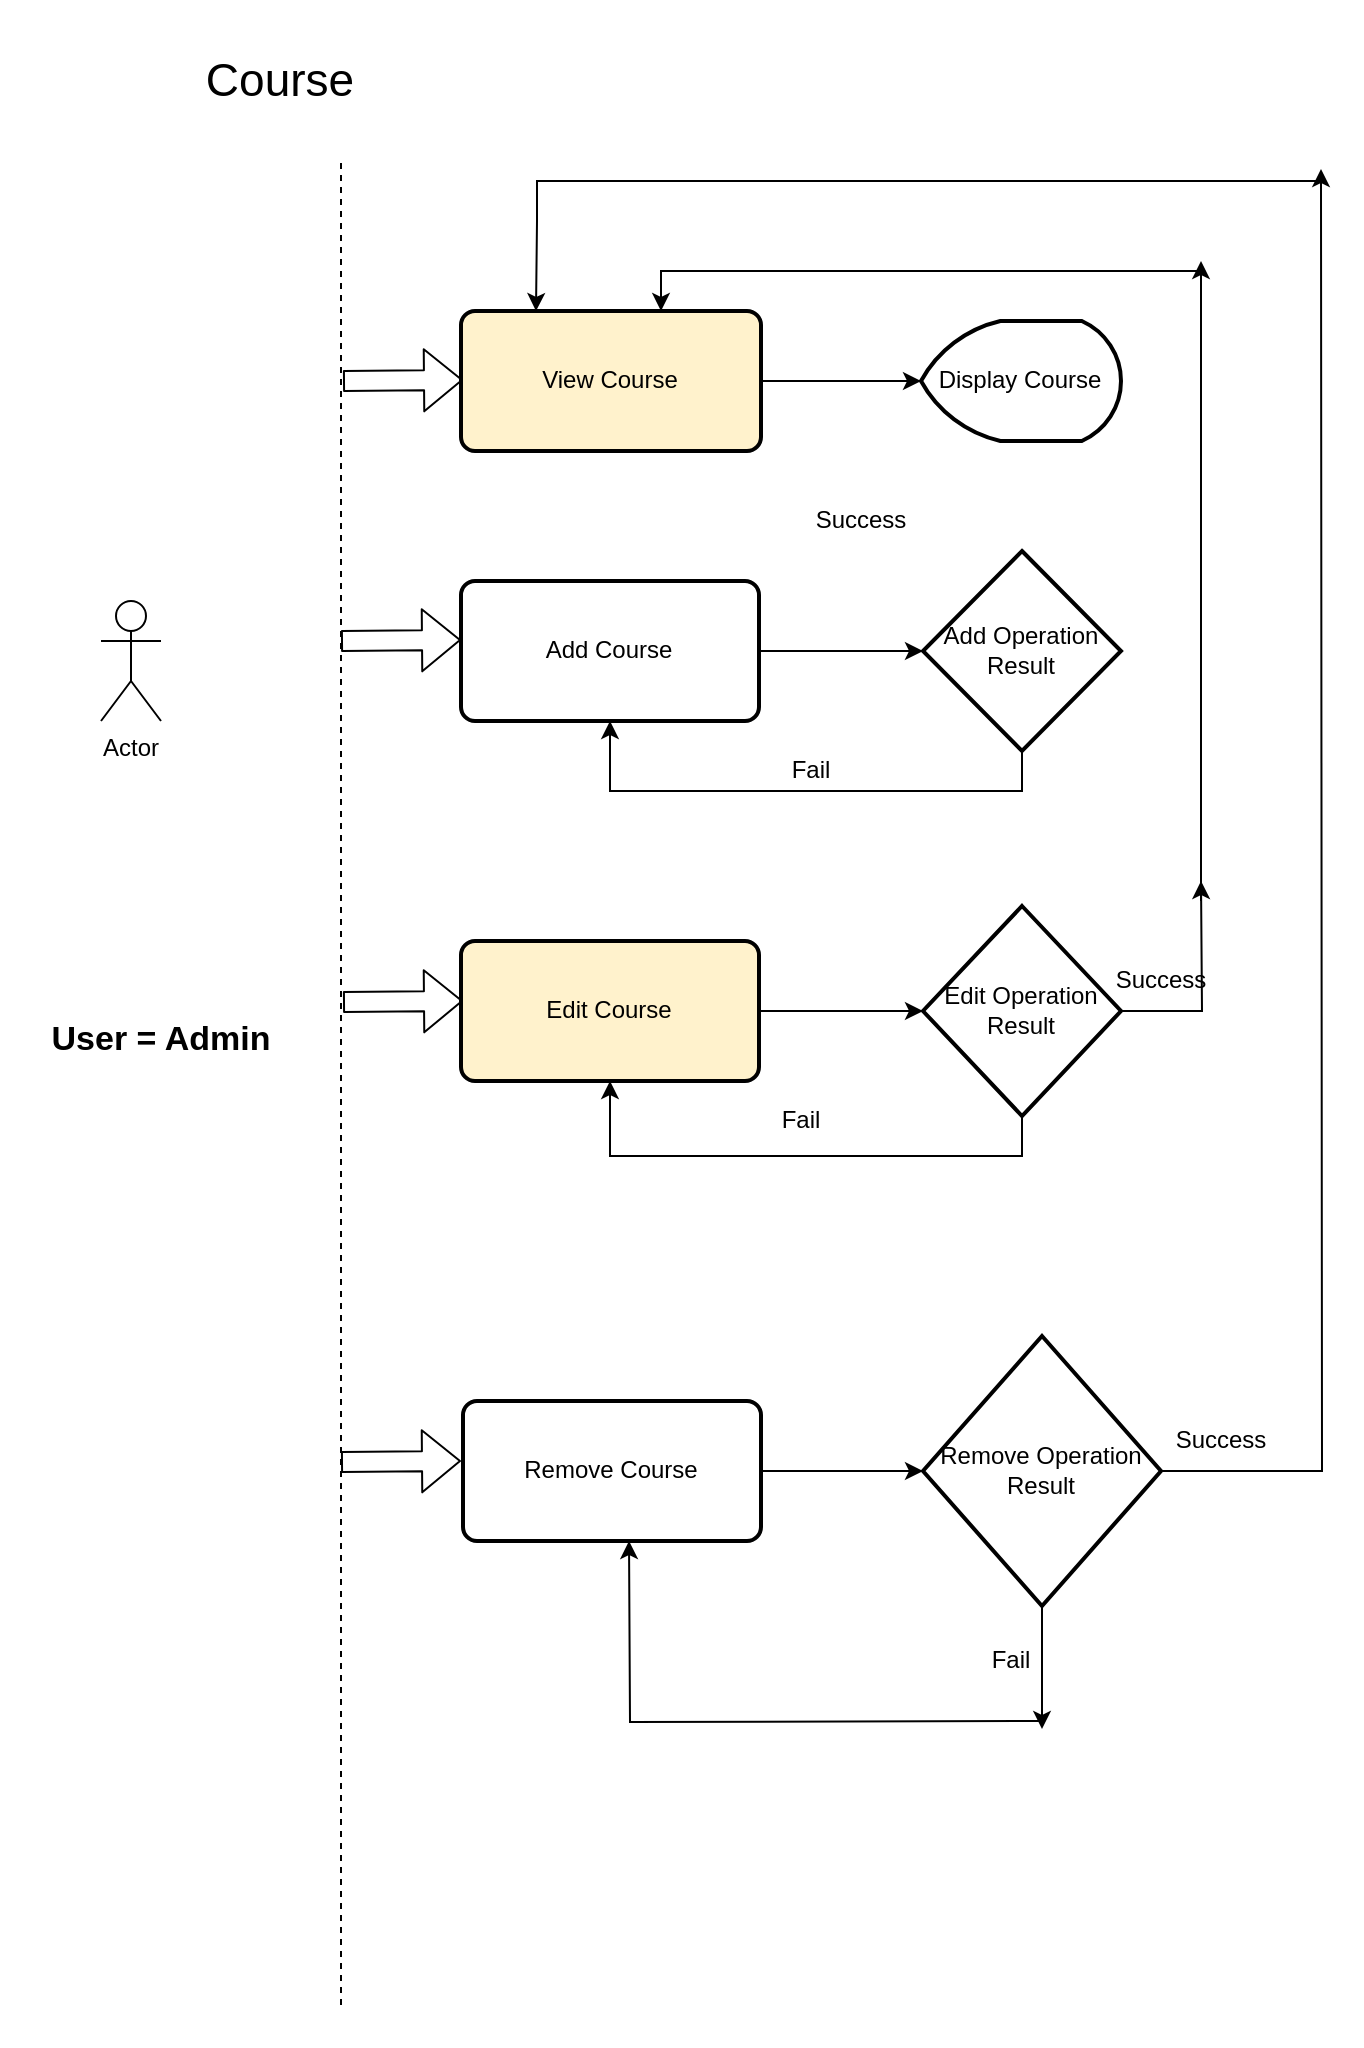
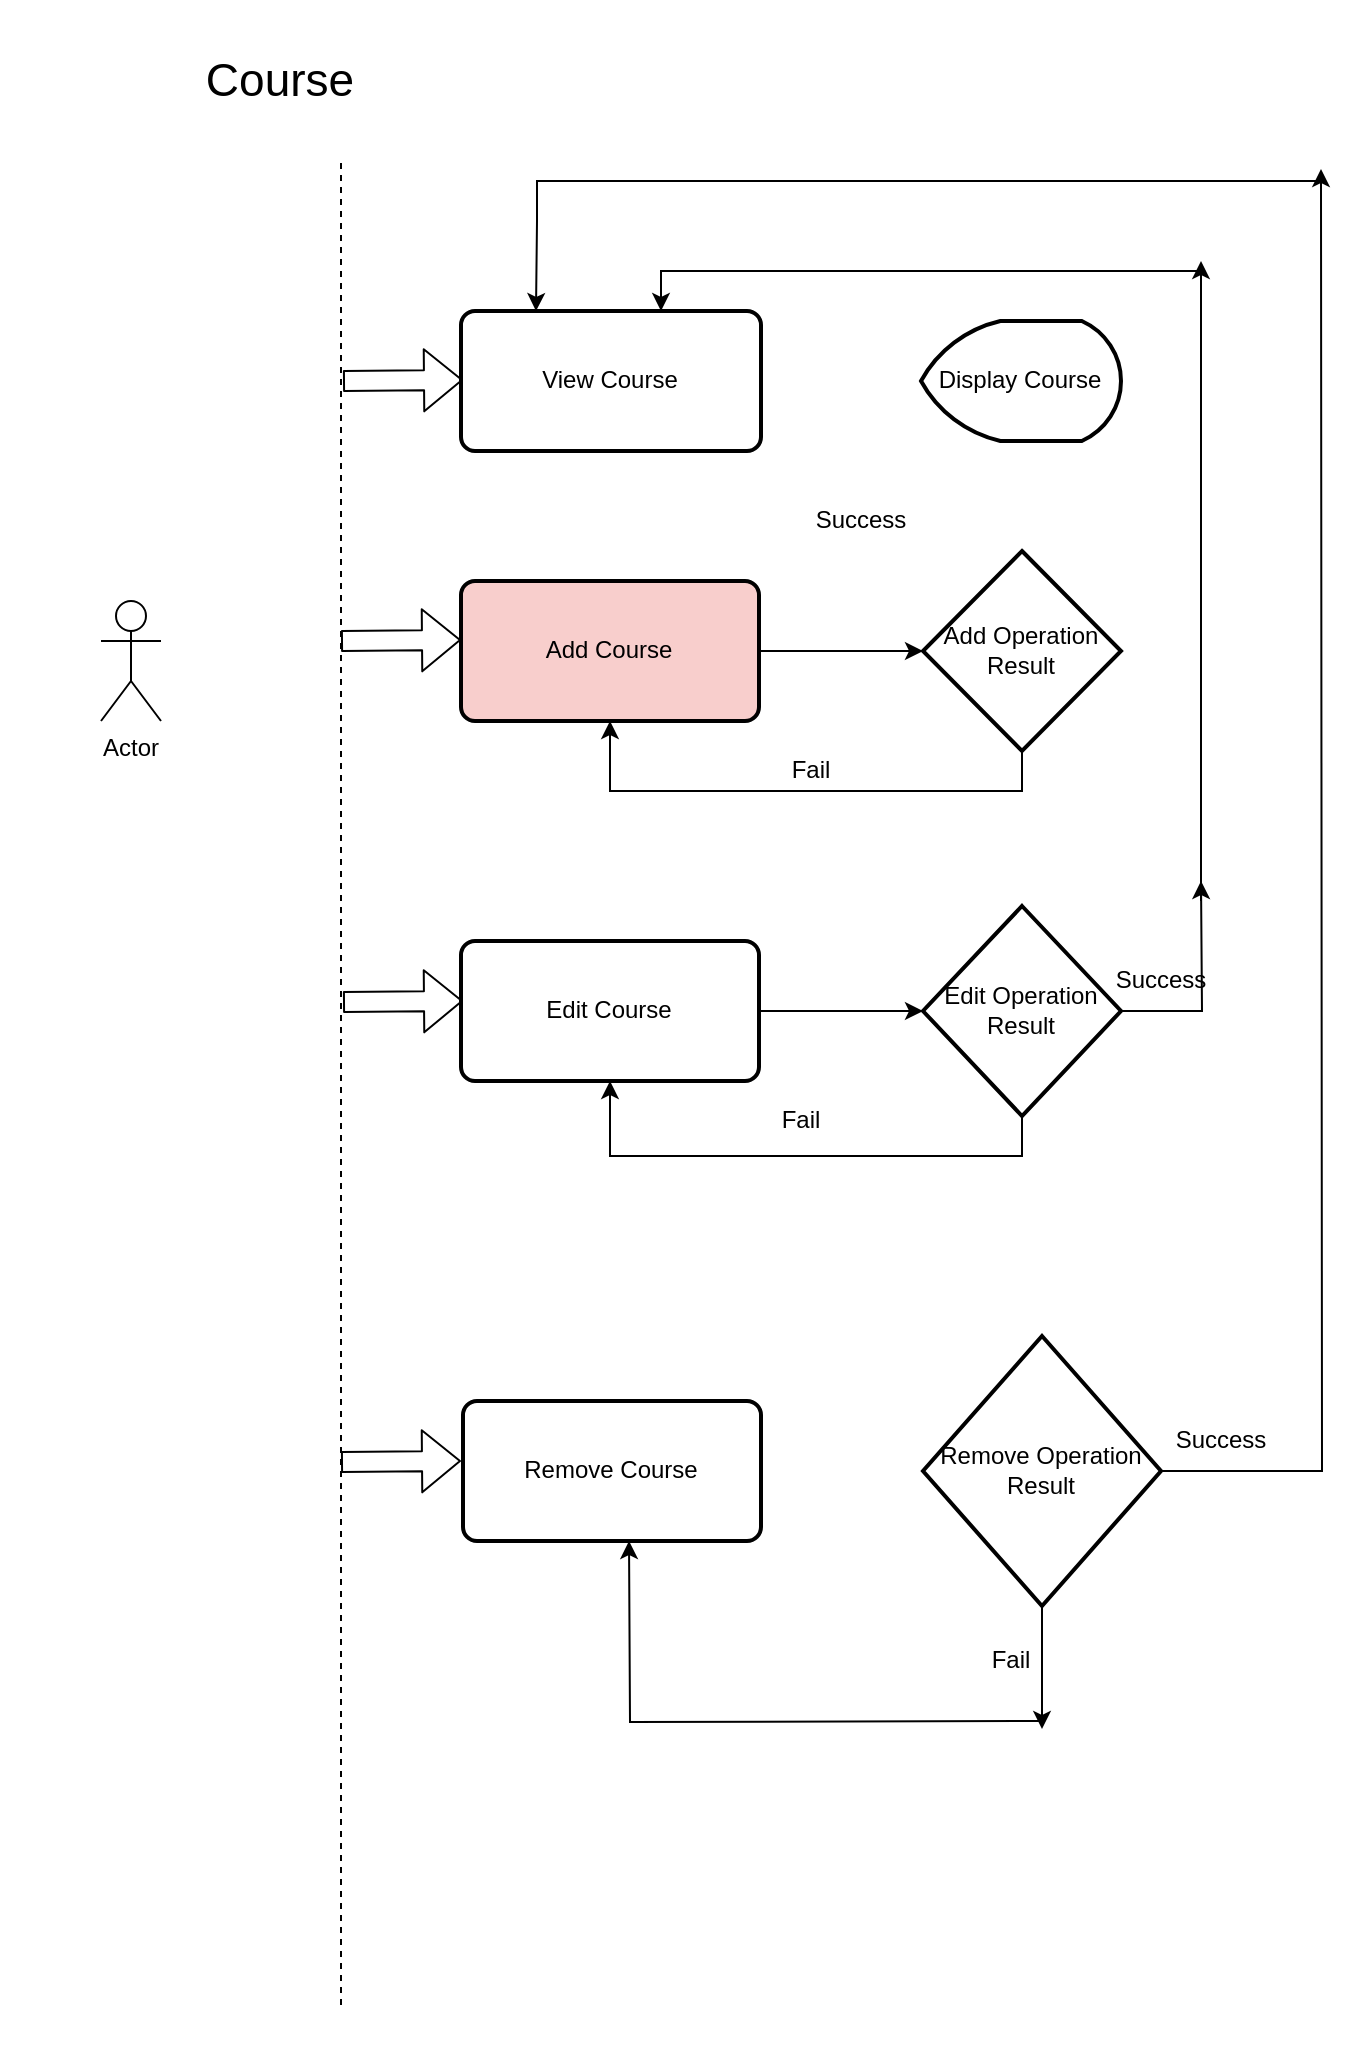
node "View Course": fillcolor #fff2cc -> #ffffff
edge "View Course" -> "Display Course": removed
node "Add Course": fillcolor #ffffff -> #f8cecc
node "Edit Course": fillcolor #fff2cc -> #ffffff
node "User = Admin": removed
edge "Remove Course" -> "Remove Operation Result": removed
